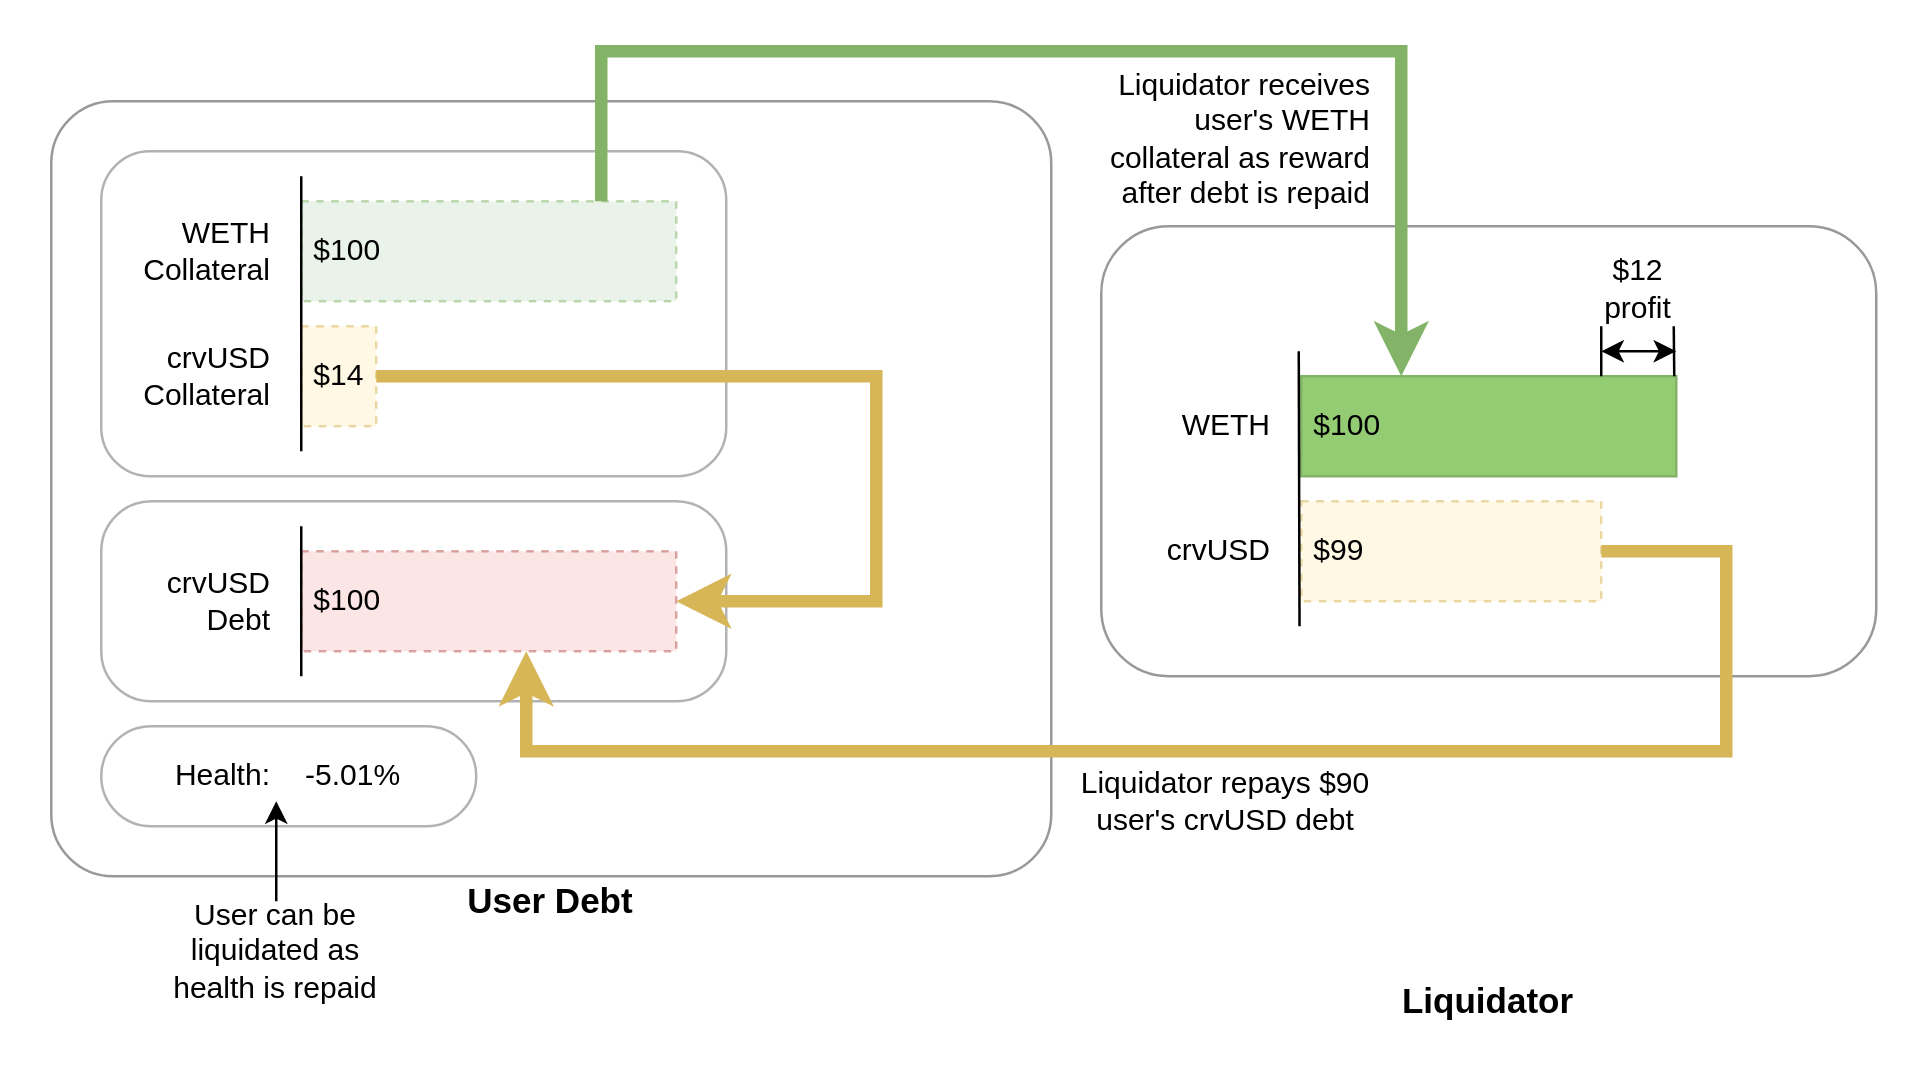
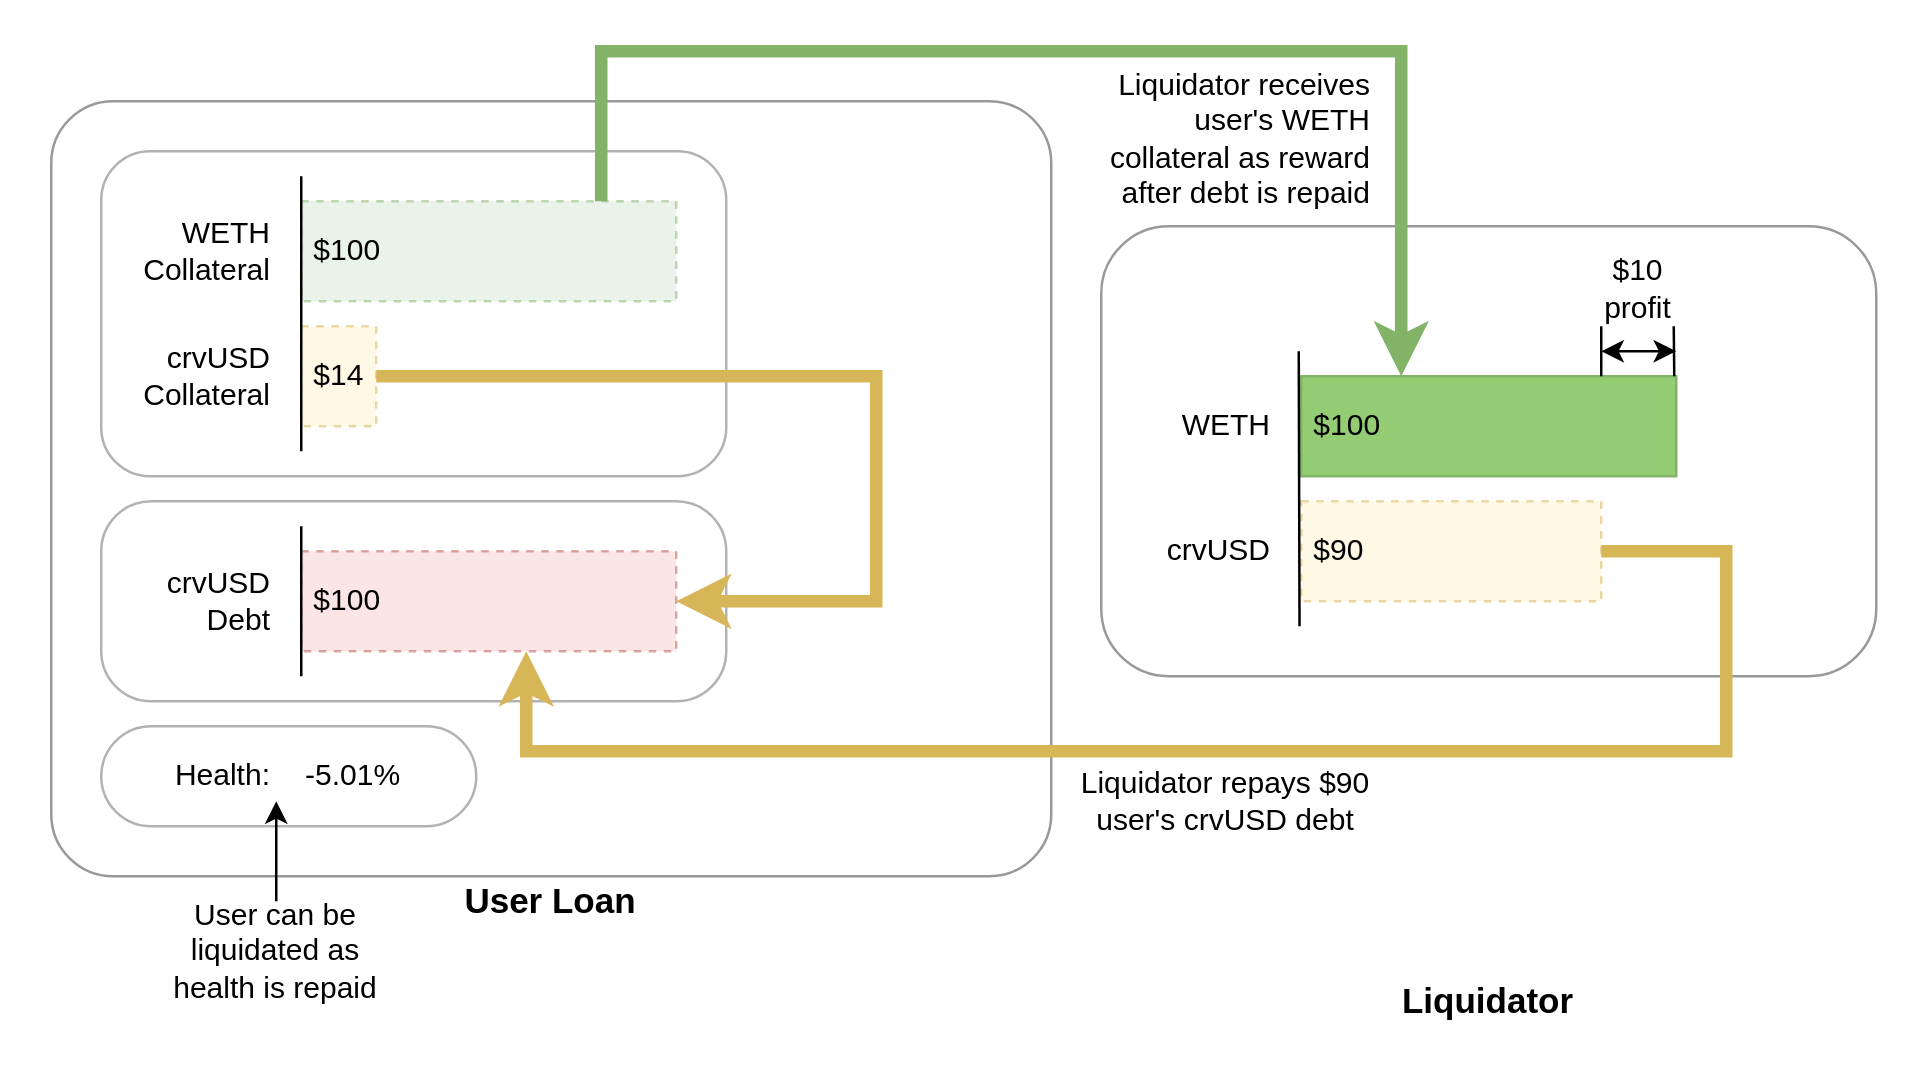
node "$12 profit": label "$12 profit" -> "$10 profit"
node "$99": label "$99" -> "$90"
node "User Debt": label "User Debt" -> "User Loan"
